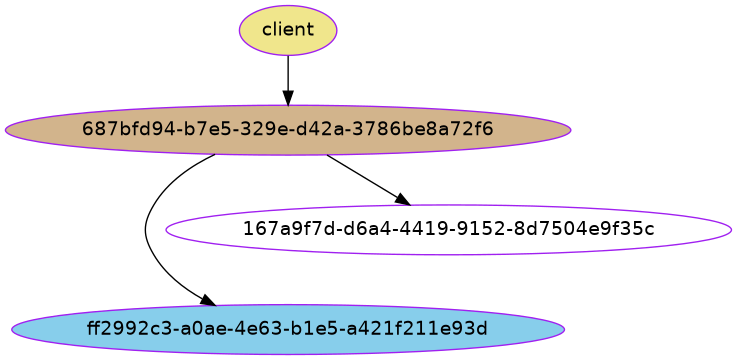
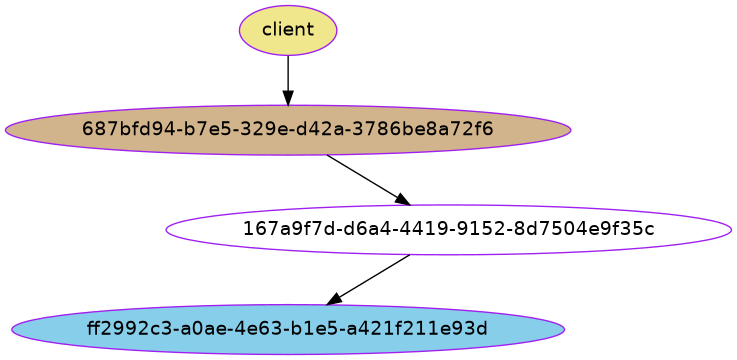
edge "687bfd94-b7e5-329e-d42a-3786be8a72f6" -> "ff2992c3-a0ae-4e63-b1e5-a421f211e93d": now "167a9f7d-d6a4-4419-9152-8d7504e9f35c" -> "ff2992c3-a0ae-4e63-b1e5-a421f211e93d"
